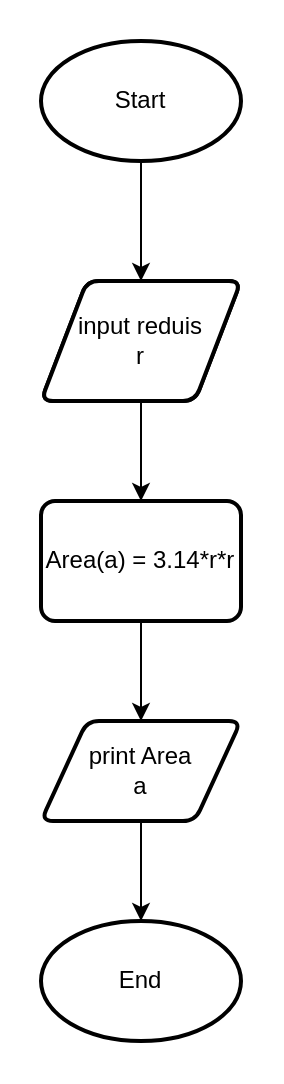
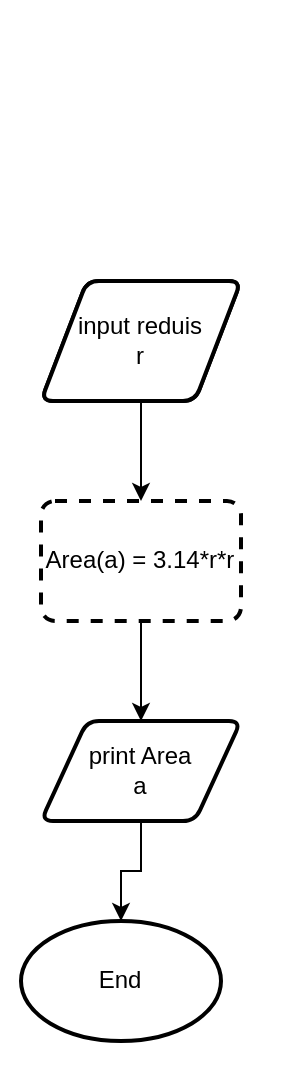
node "Start": removed
edge "Start" -> "input reduis r": removed
node "Area(a) = 3.14*r*r": style solid -> dashed
node "End": moved (141, 981) -> (121, 981)
